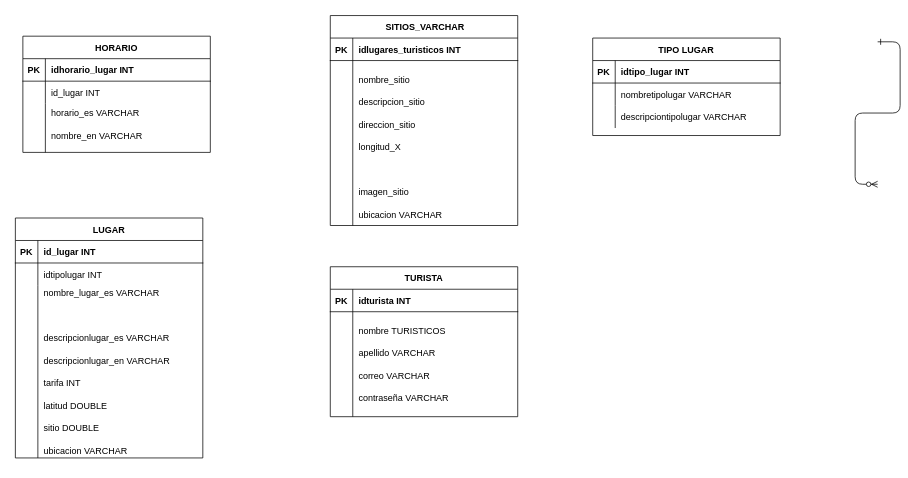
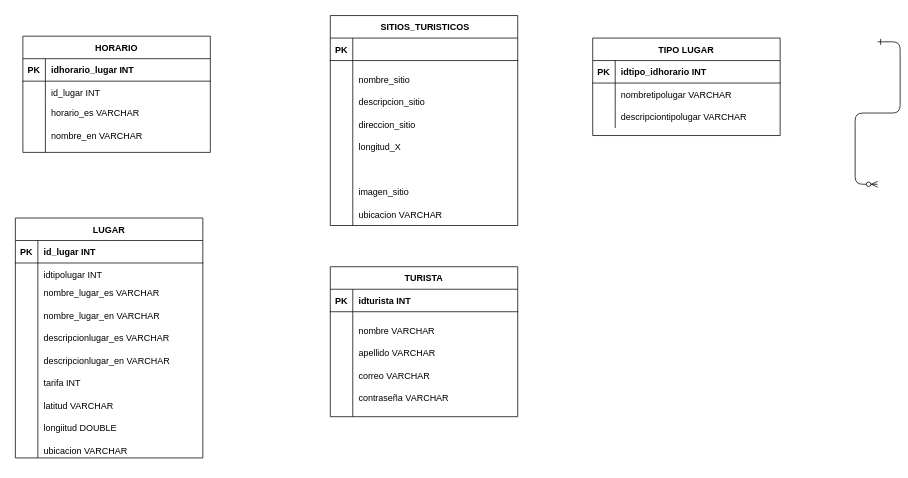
node "SITIOS_VARCHAR": label "SITIOS_VARCHAR" -> "SITIOS_TURISTICOS"
node "idlugares_turisticos INT": removed
node "idtipo_lugar INT": label "idtipo_lugar INT" -> "idtipo_idhorario INT"
node "nombre_lugar_en VARCHAR": added
node "nombre TURISTICOS": label "nombre TURISTICOS" -> "nombre VARCHAR"
node "latitud DOUBLE": label "latitud DOUBLE" -> "latitud VARCHAR"
node "sitio DOUBLE": label "sitio DOUBLE" -> "longiitud DOUBLE"
